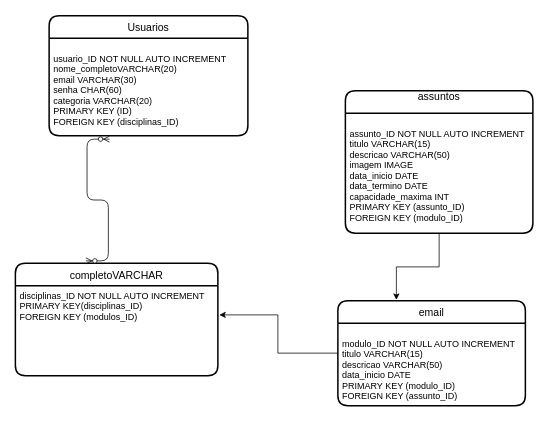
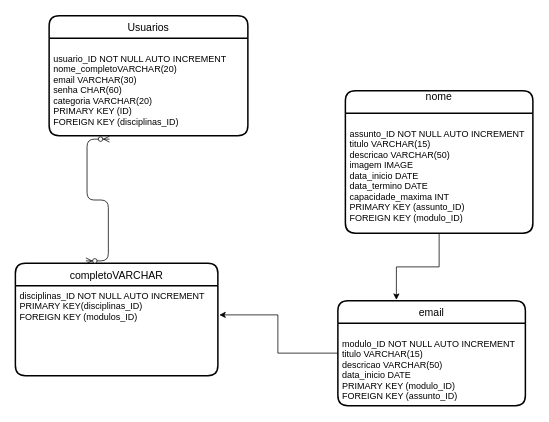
node "assuntos": label "assuntos" -> "nome"
